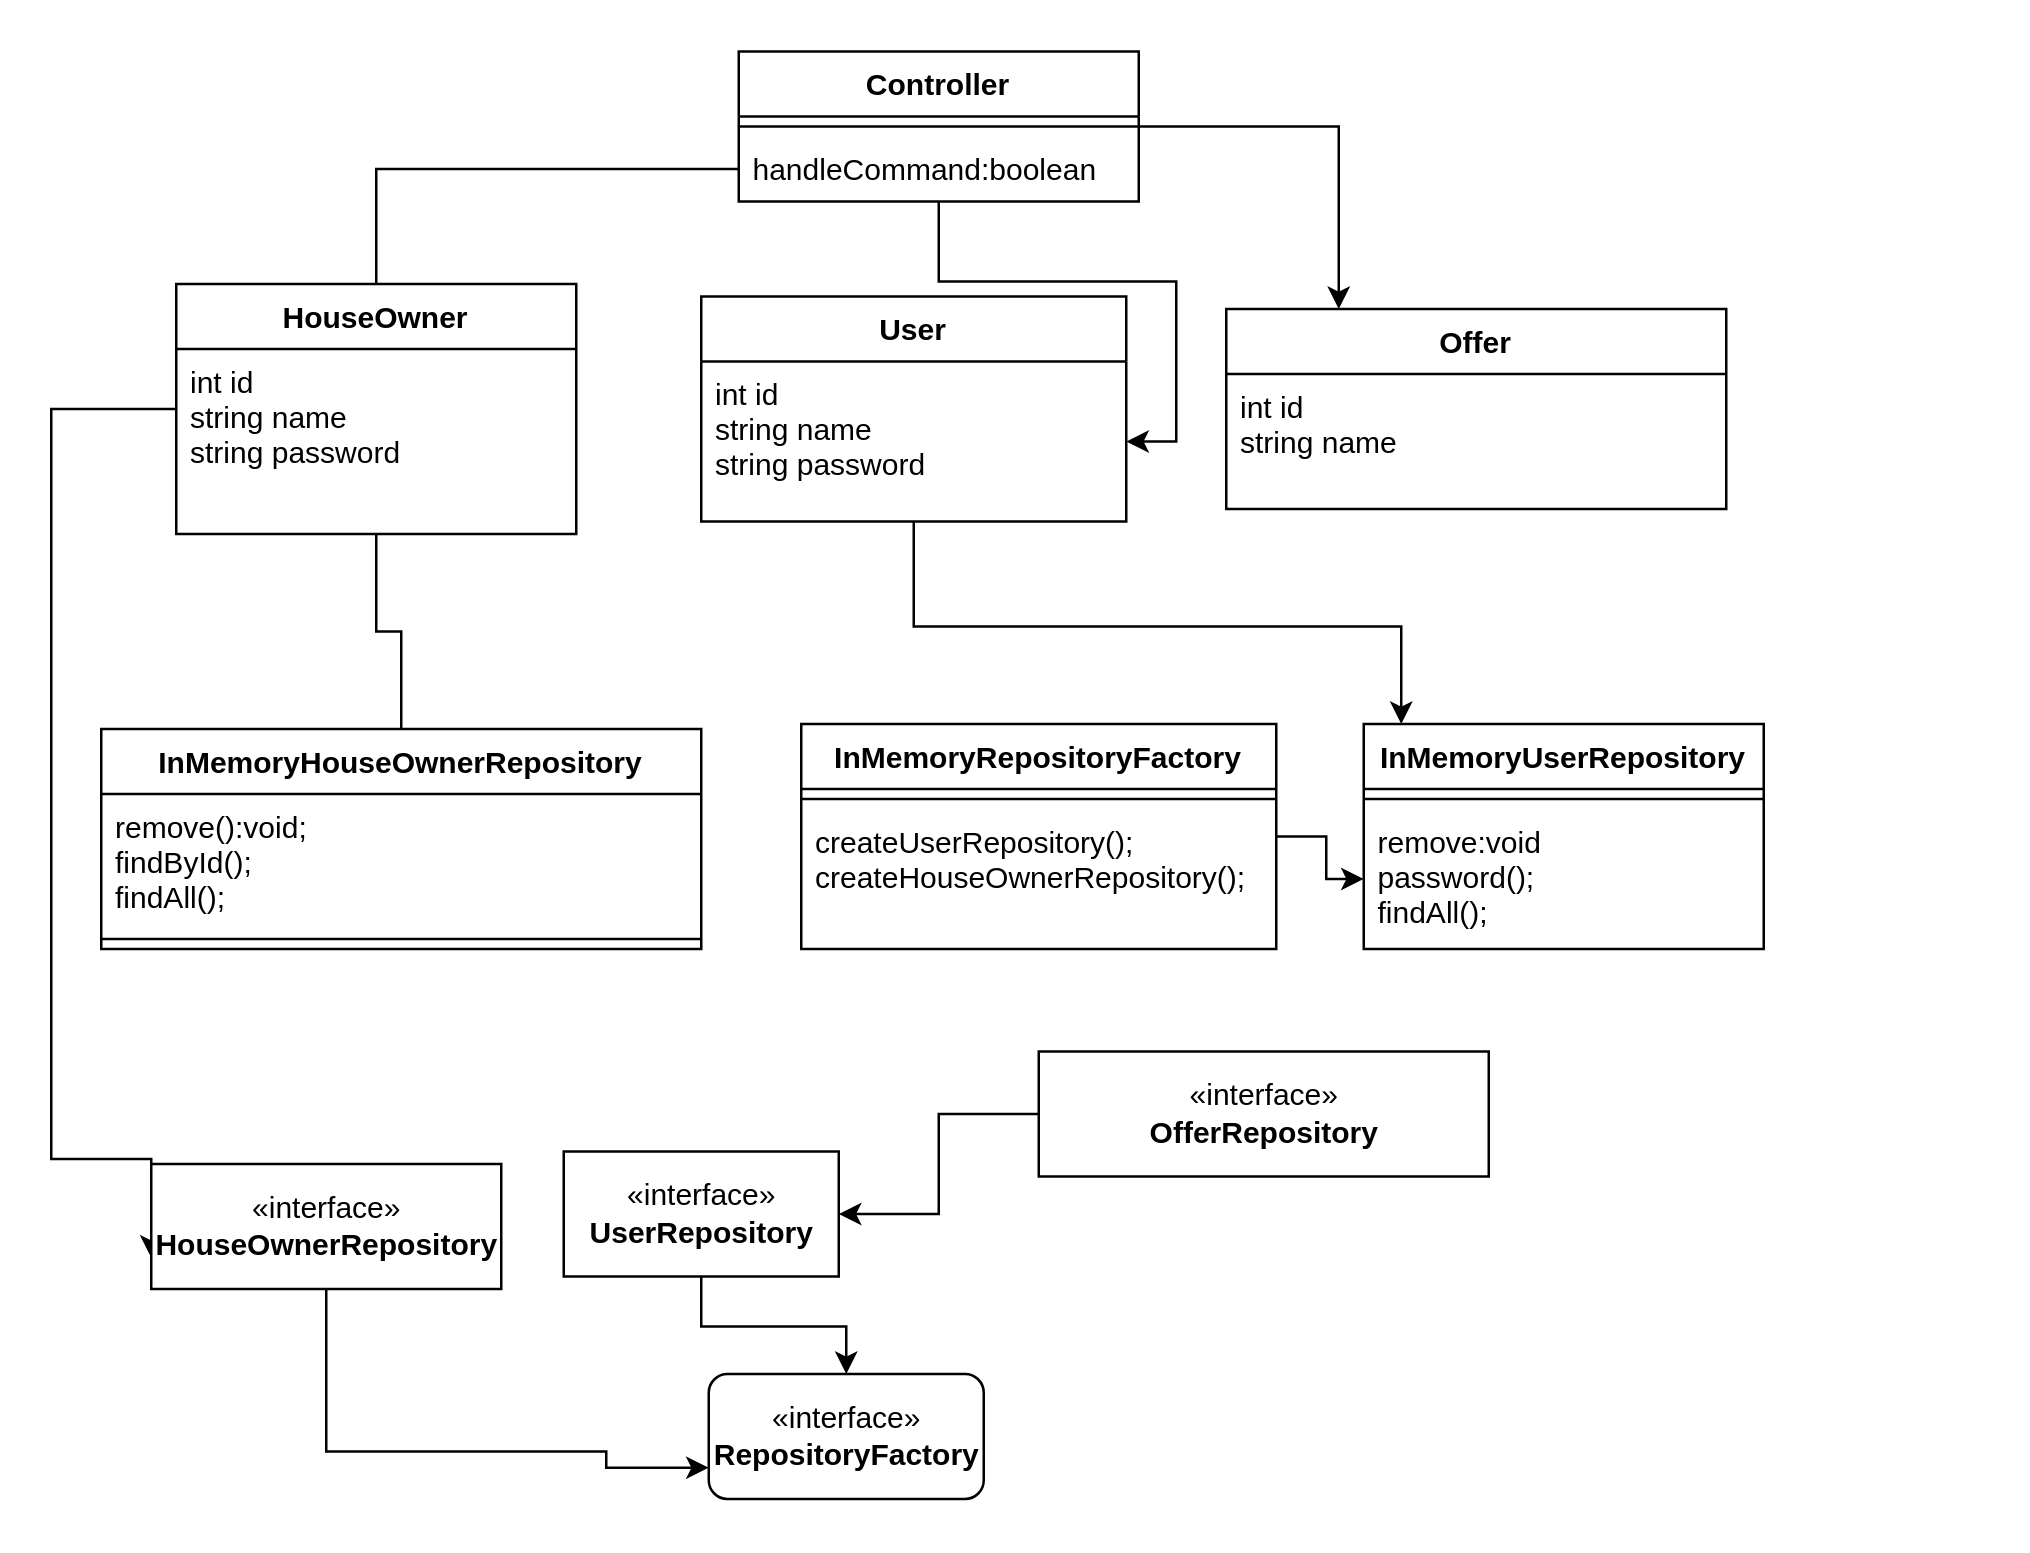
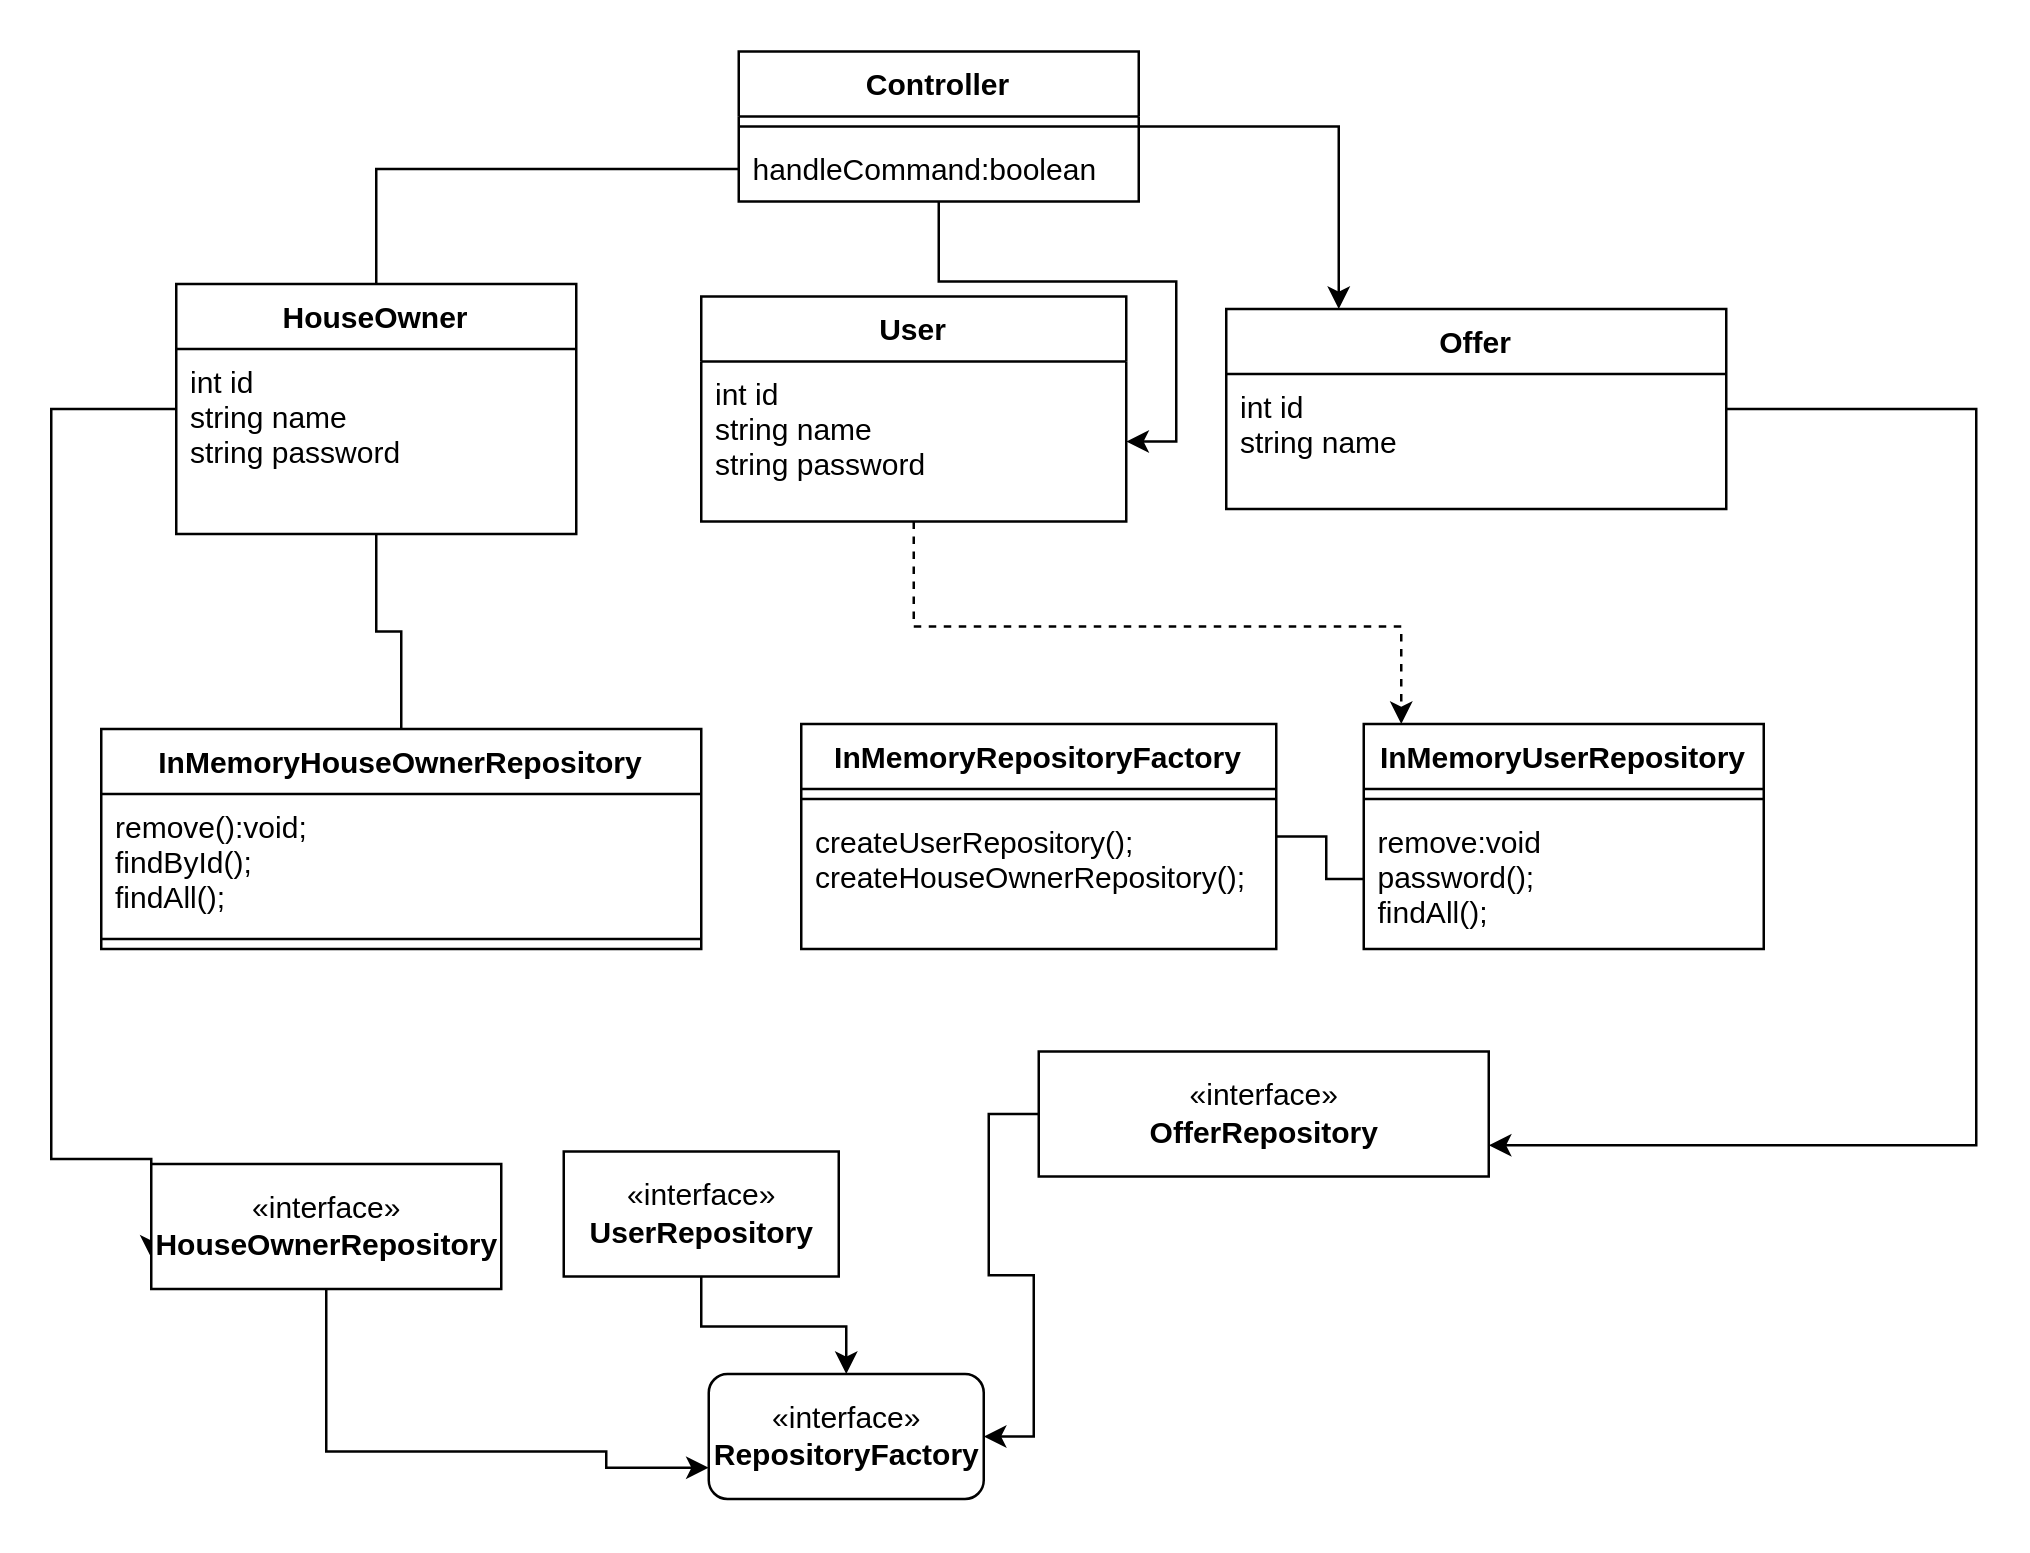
edge "User" -> "InMemoryUserRepository": style solid -> dashed
edge "InMemoryRepositoryFactory" -> "remove:void password(); findAll();": arrowhead classic -> none
edge "Offer" -> "«interface» OfferRepository": added
edge "«interface» OfferRepository" -> "«interface» UserRepository": now "«interface» OfferRepository" -> "«interface» RepositoryFactory"
